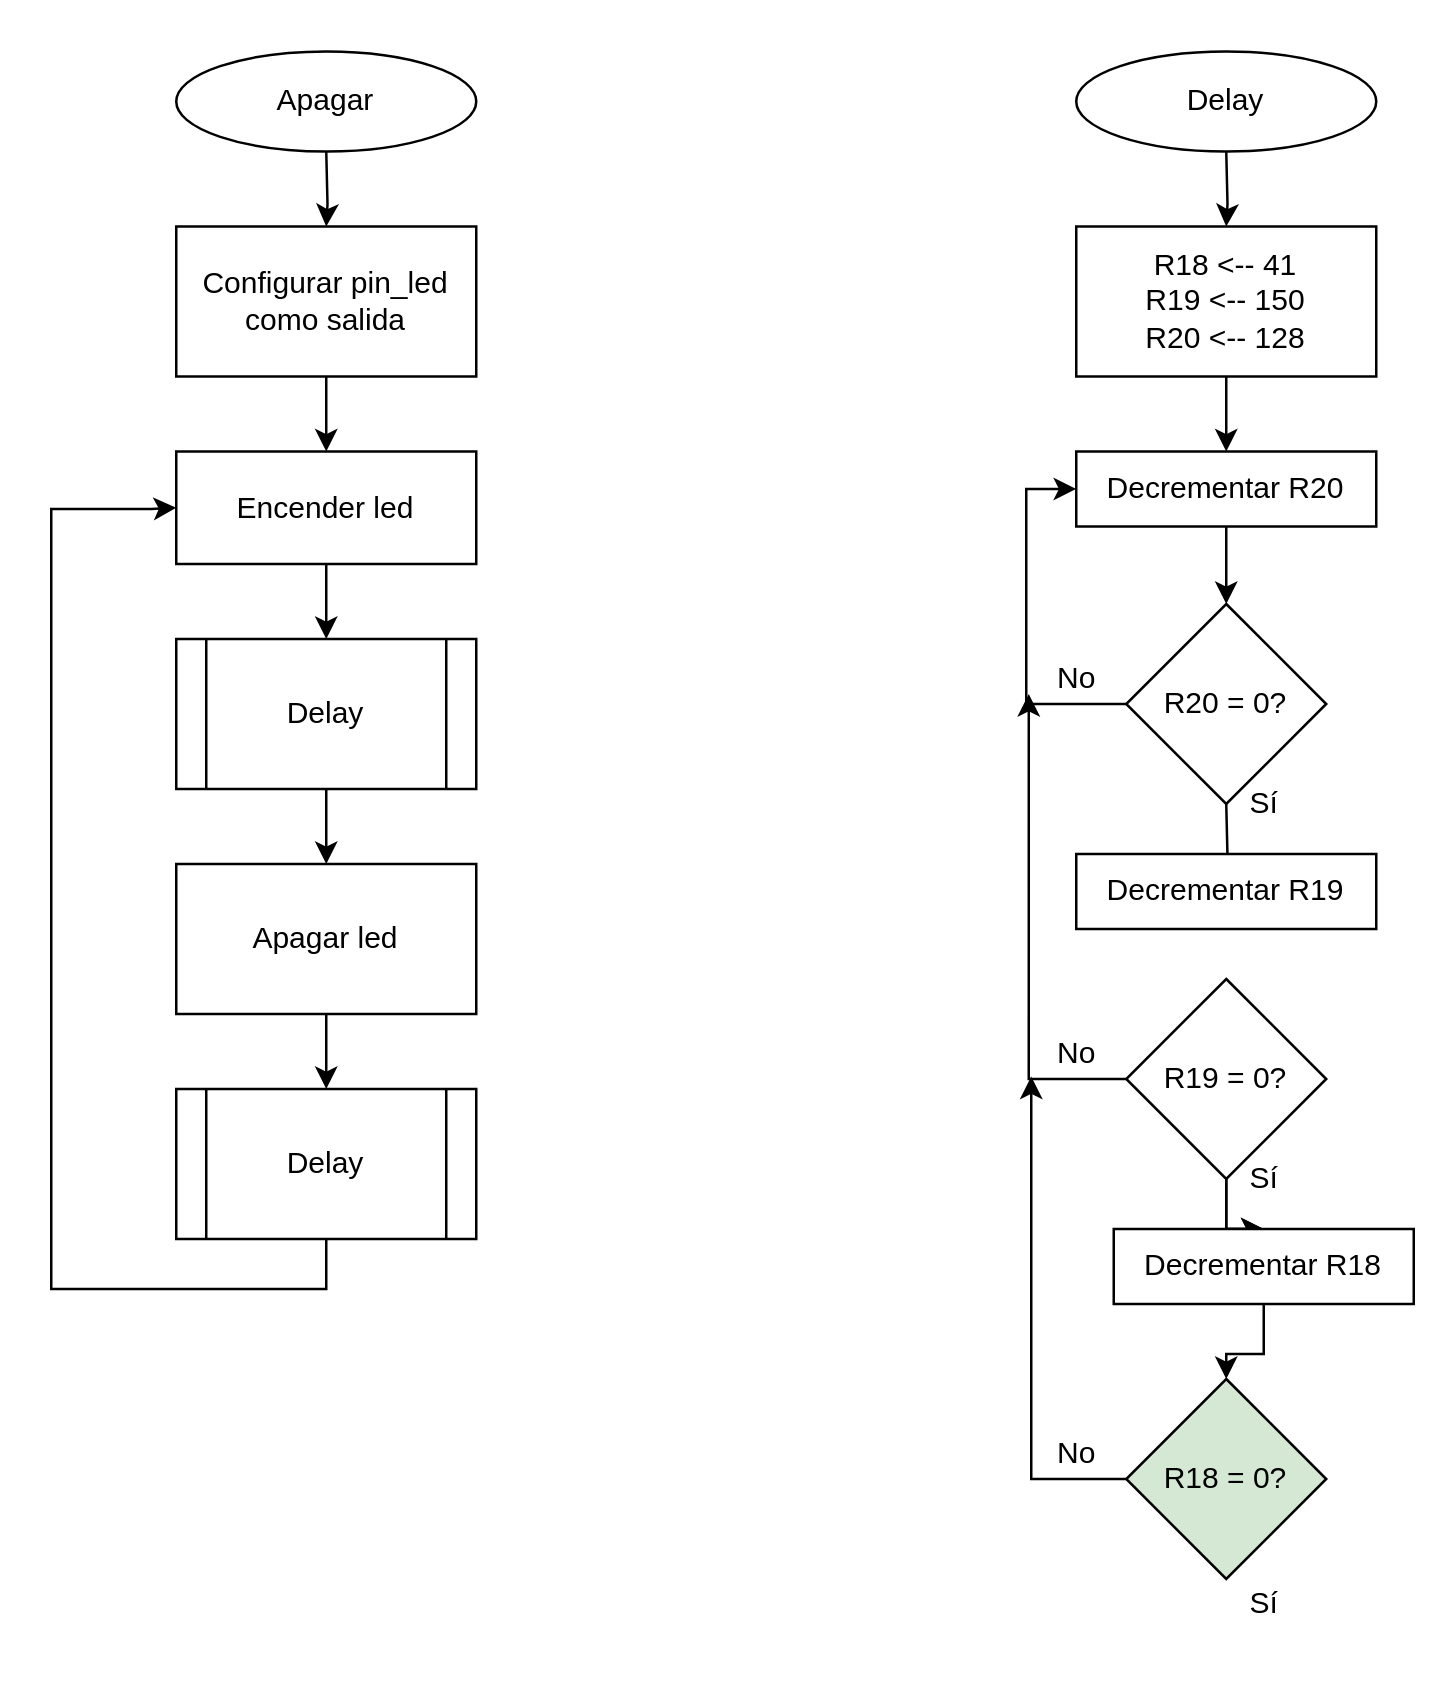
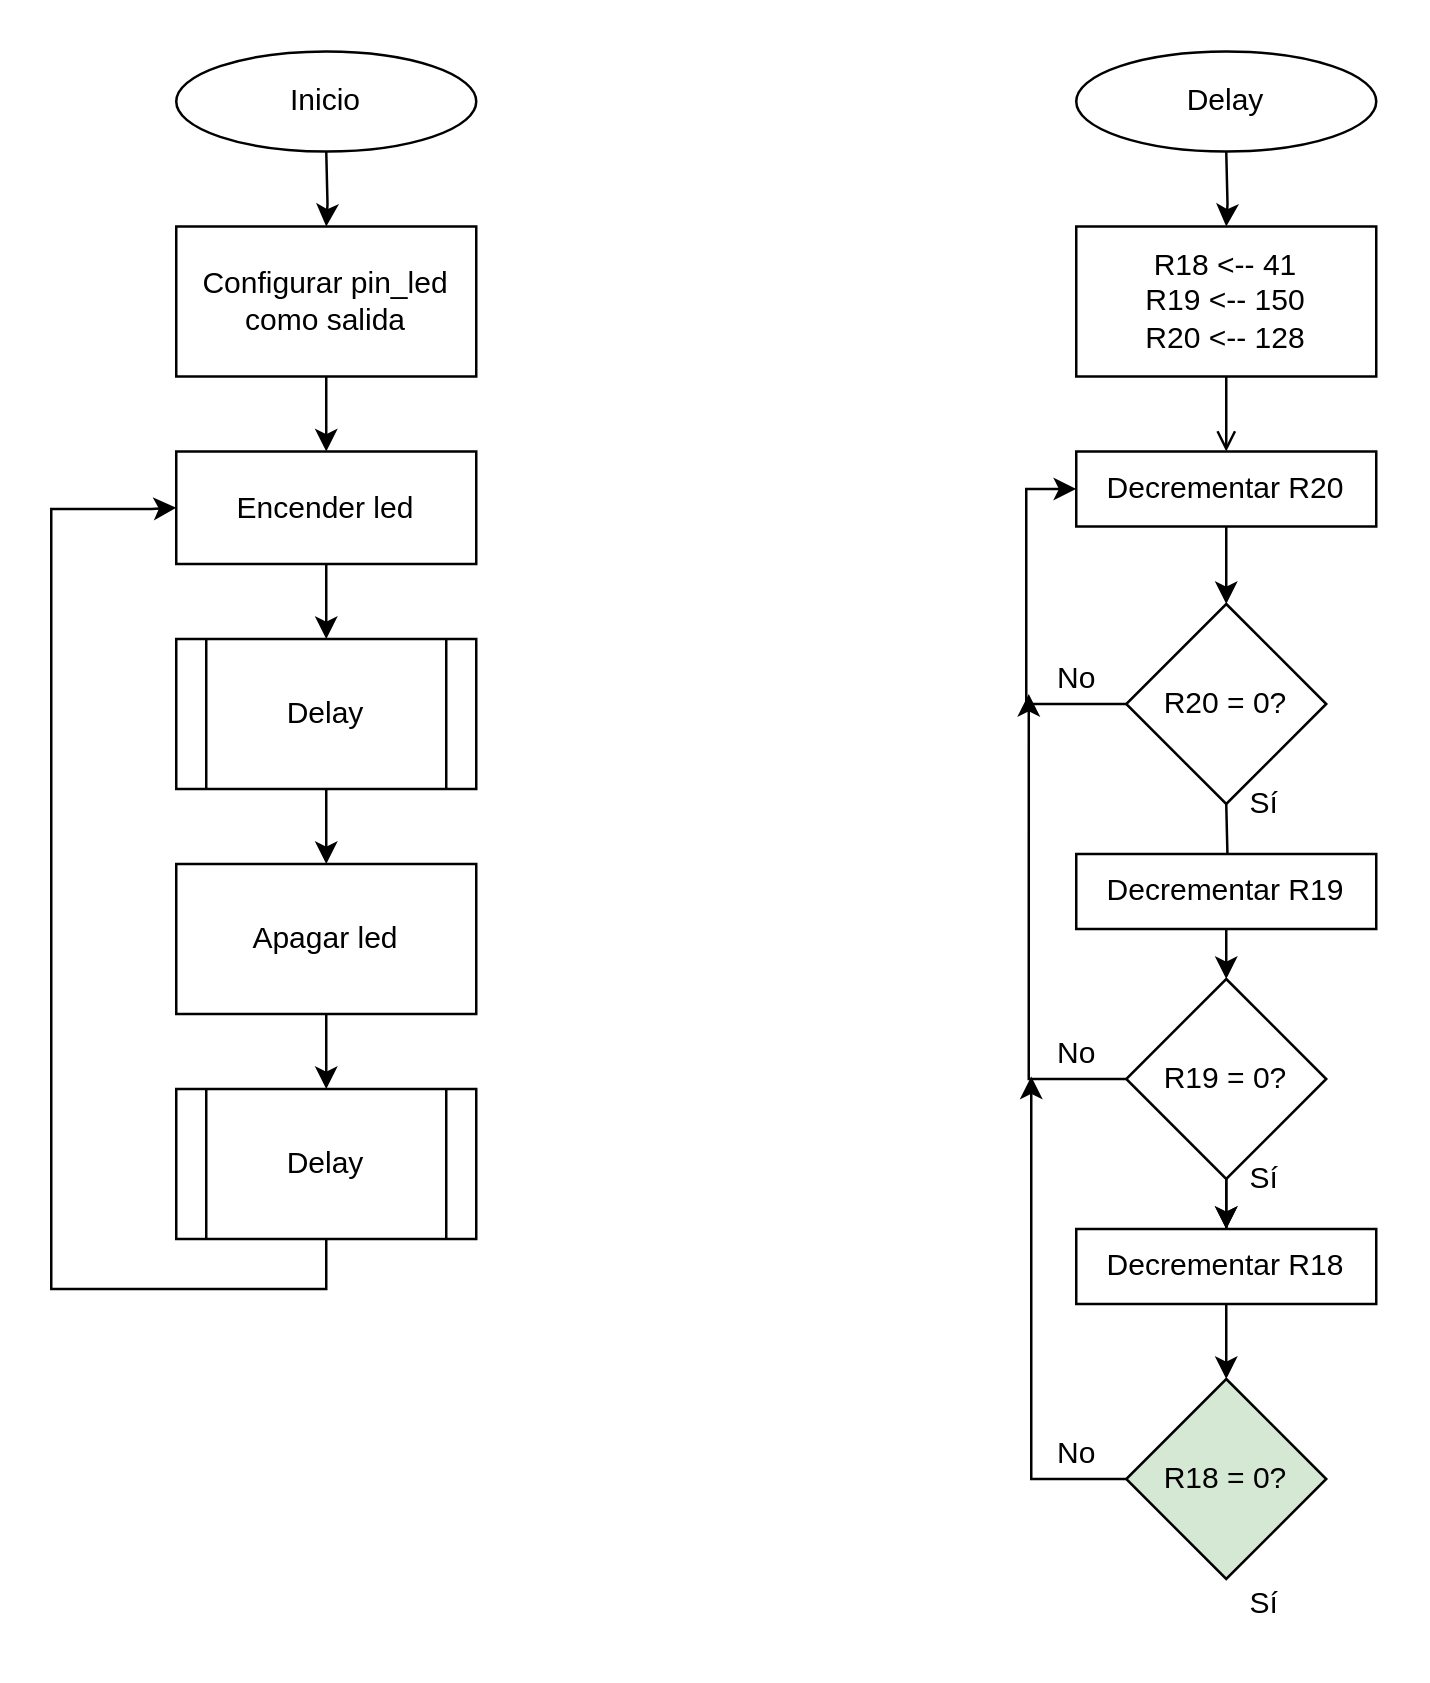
node "Apagar": label "Apagar" -> "Inicio"
edge "R18 <-- 41 R19 <-- 150 R20 <-- 128" -> "Decrementar R20": arrowhead classic -> open
edge "Decrementar R19" -> "R19 = 0?": added
node "Decrementar R18": moved (1264, 1266) -> (1226, 1266)
